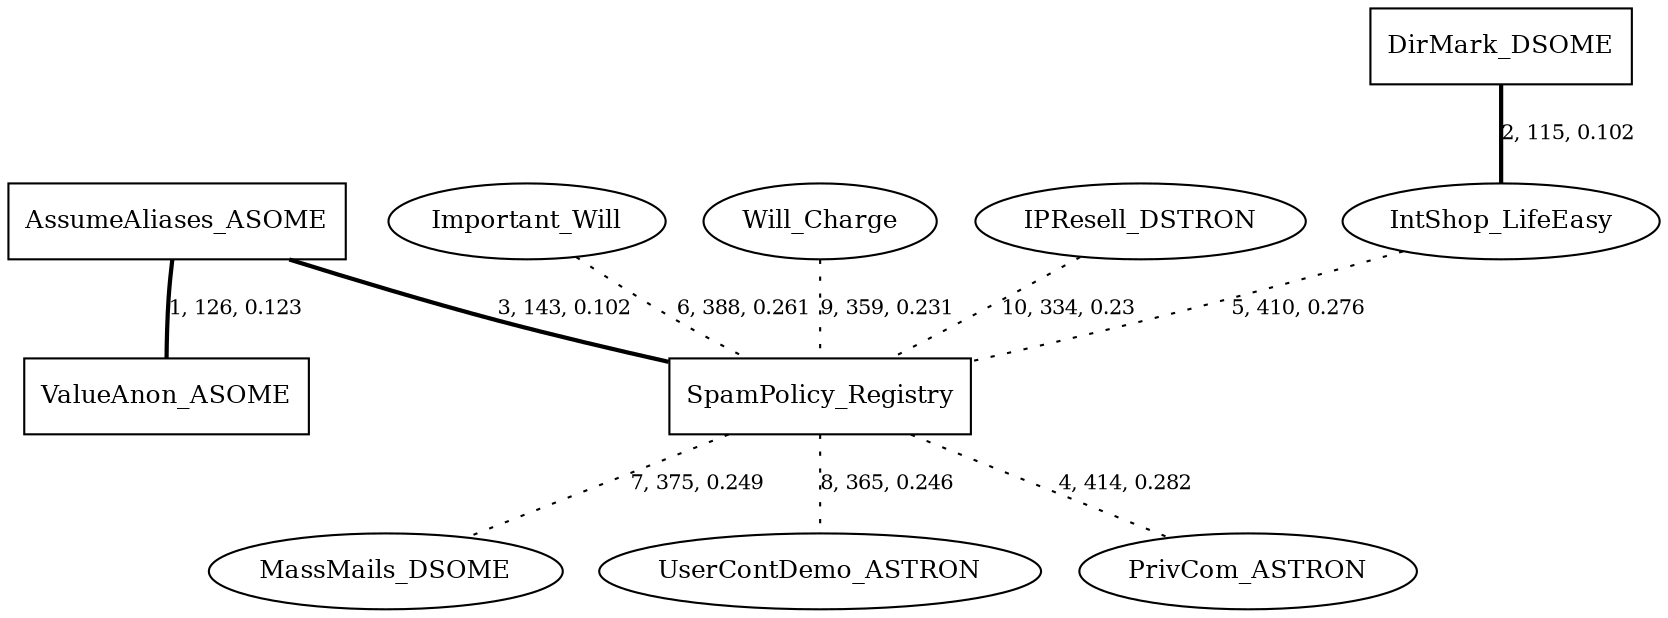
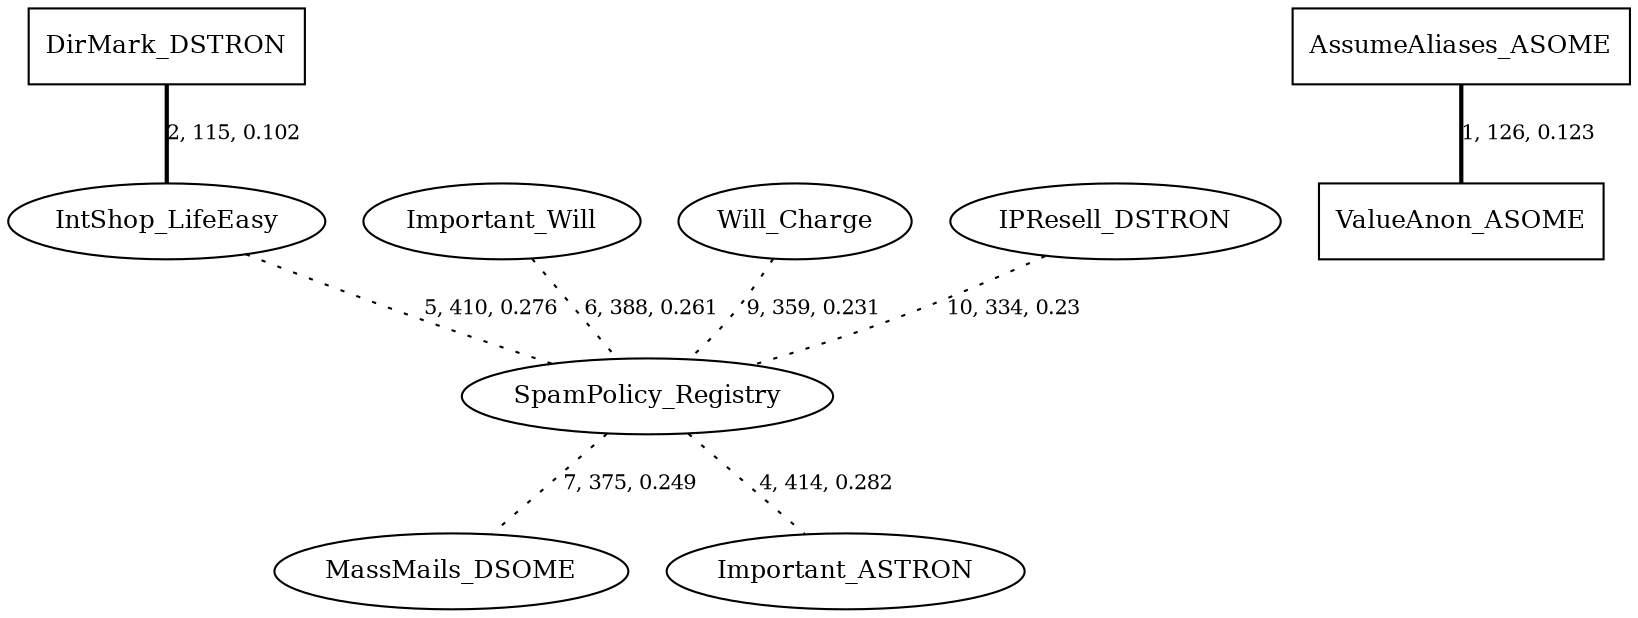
node "DirMark_DSOME": label "DirMark_DSOME" -> "DirMark_DSTRON"
edge "AssumeAliases_ASOME" -- "SpamPolicy_Registry": removed, label "3, 143, 0.102"
node "SpamPolicy_Registry": shape box -> ellipse
node "UserContDemo_ASTRON": removed
node "PrivCom_ASTRON": label "PrivCom_ASTRON" -> "Important_ASTRON"
